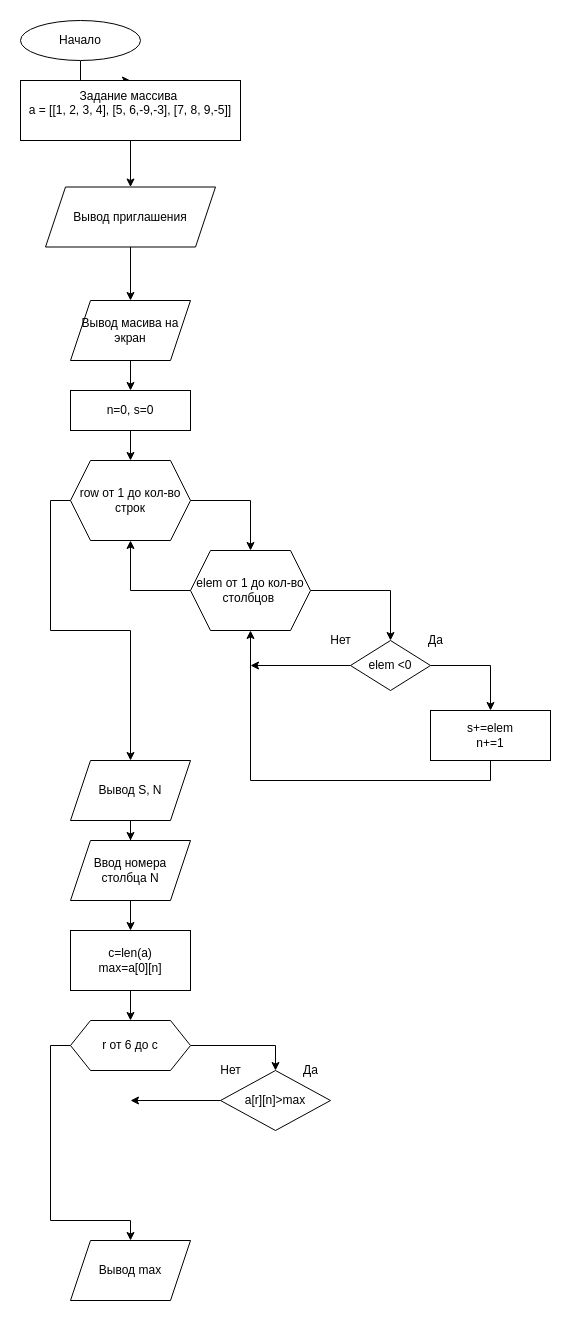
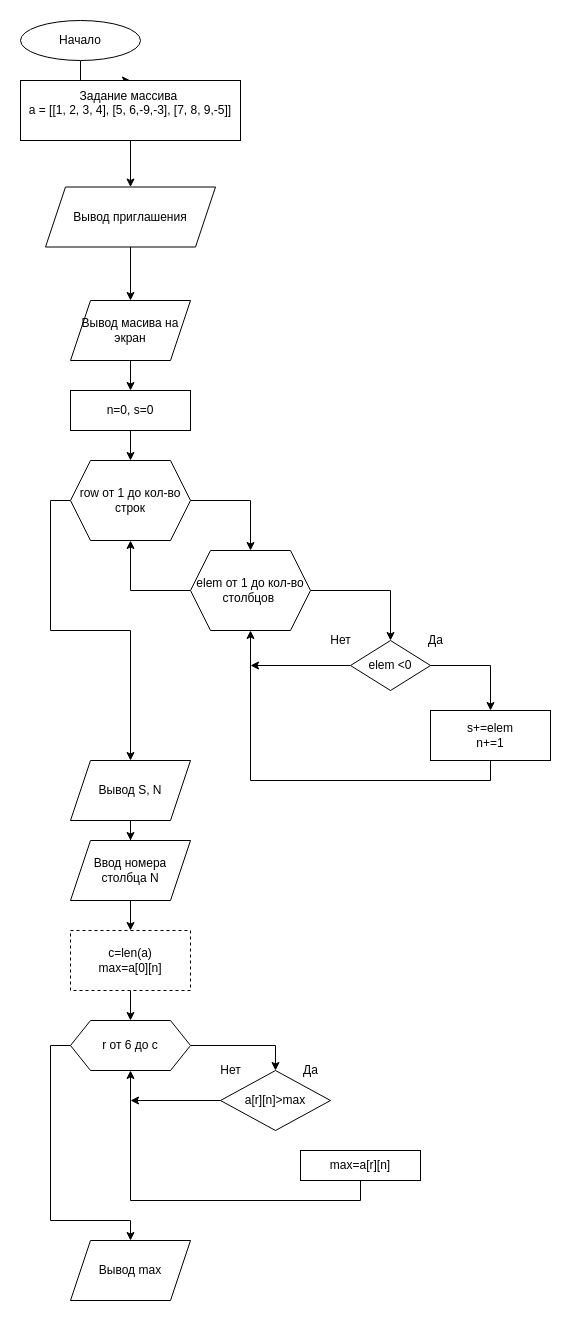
node "c=len(a) max=a[0][n]": style solid -> dashed
node "max=a[r][n]": added
edge "max=a[r][n]" -> "r от 6 до с": added
